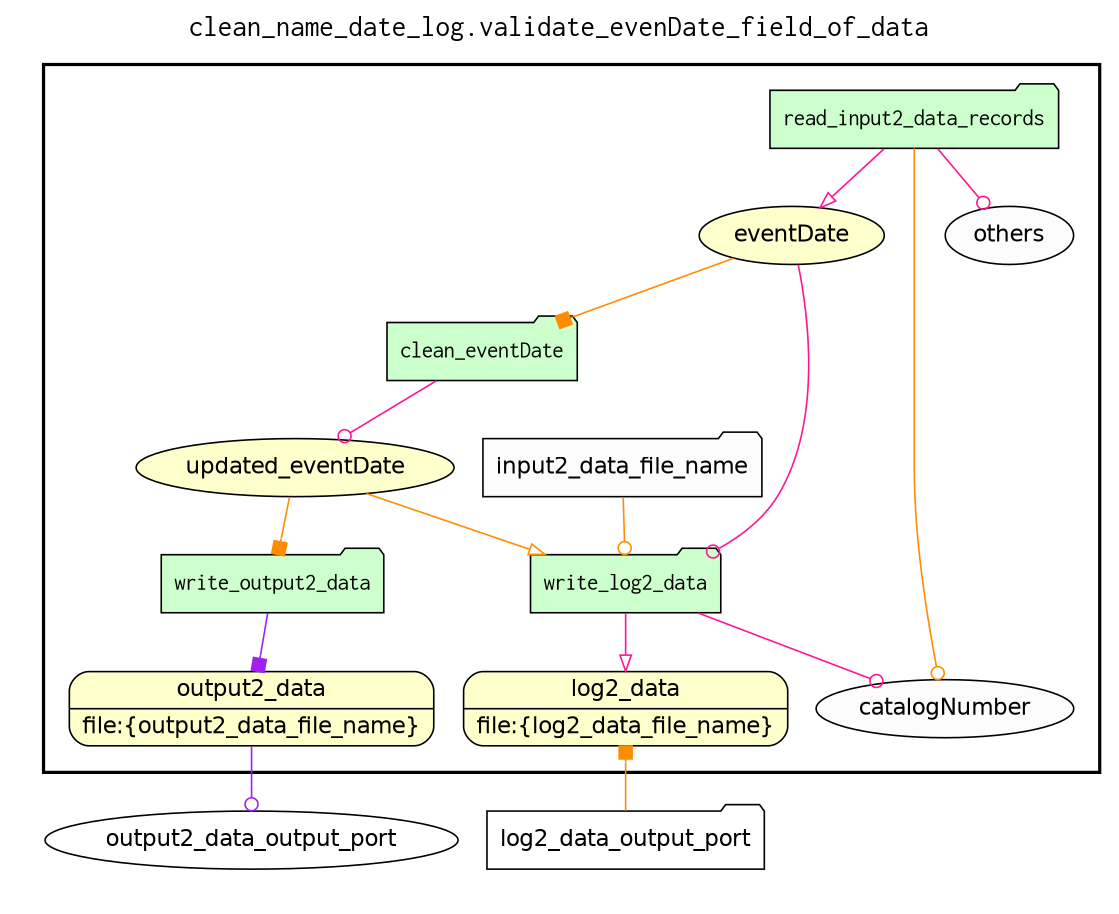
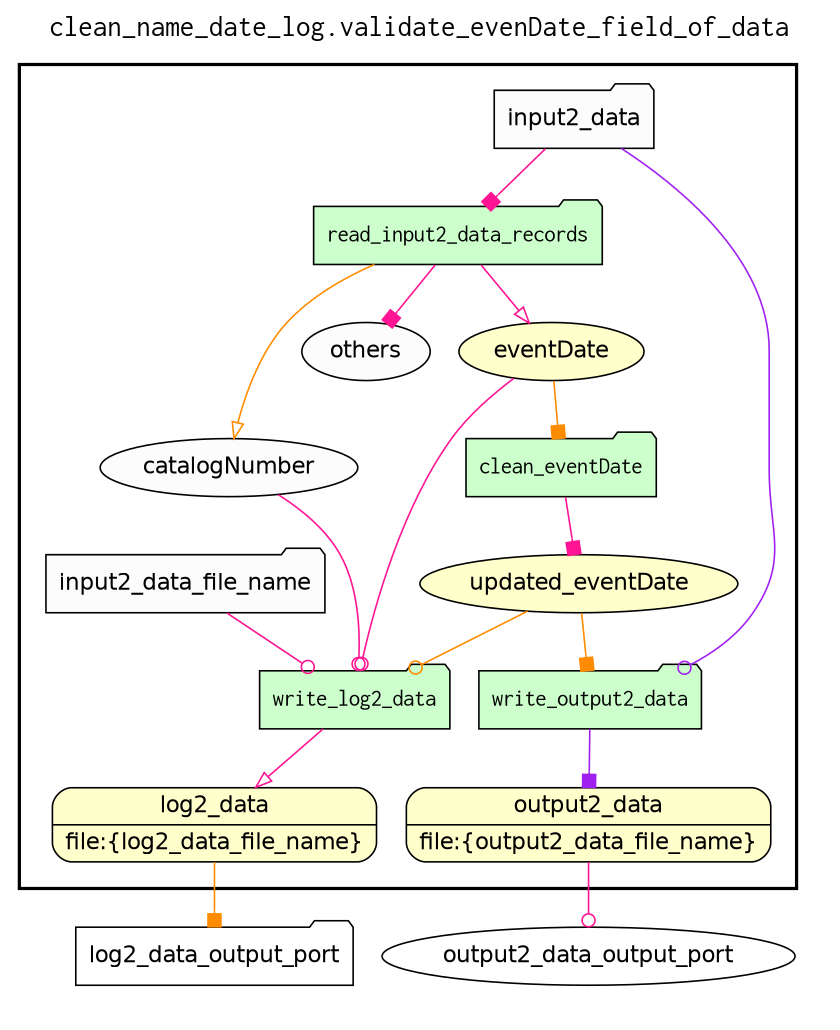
node "input2_data": added
edge "read_input2_data_records" -> "others": arrowhead odot -> box
edge "clean_eventDate" -> "updated_eventDate": arrowhead odot -> box
edge "read_input2_data_records" -> "catalogNumber": arrowhead odot -> onormal
edge "input2_data_file_name" -> "write_log2_data": color darkorange -> deeppink
edge "updated_eventDate" -> "write_log2_data": arrowhead onormal -> odot
edge "write_log2_data" -> "catalogNumber": reversed
edge "output2_data" -> "output2_data_output_port": color purple -> deeppink
edge "log2_data_output_port" -> "log2_data": reversed
